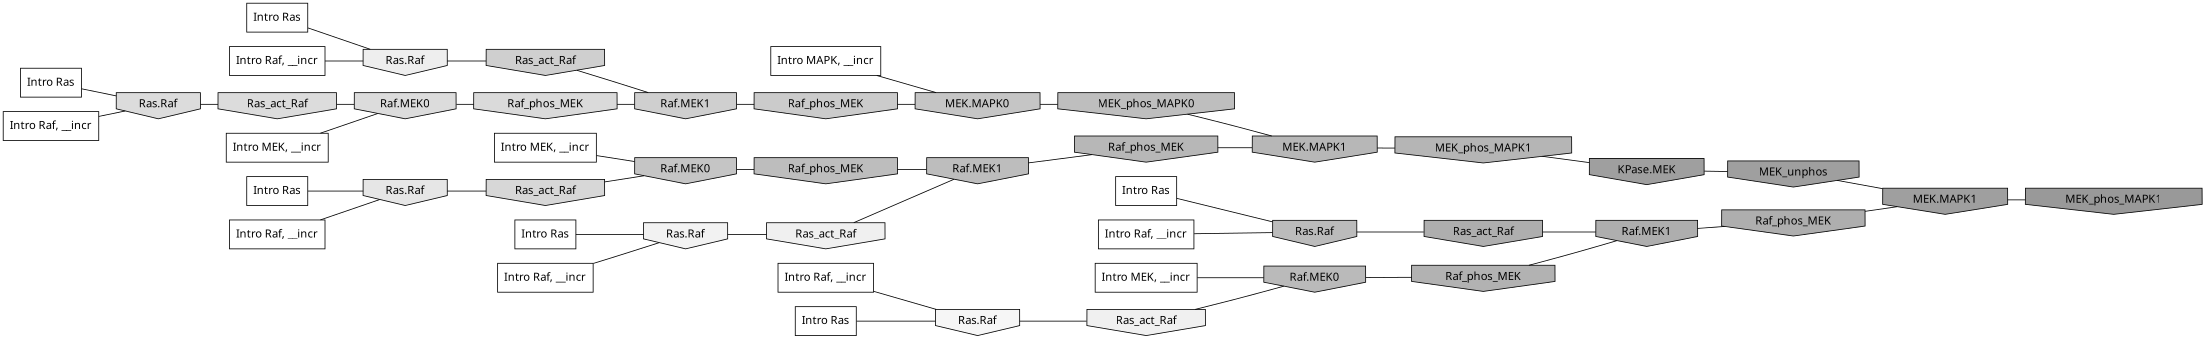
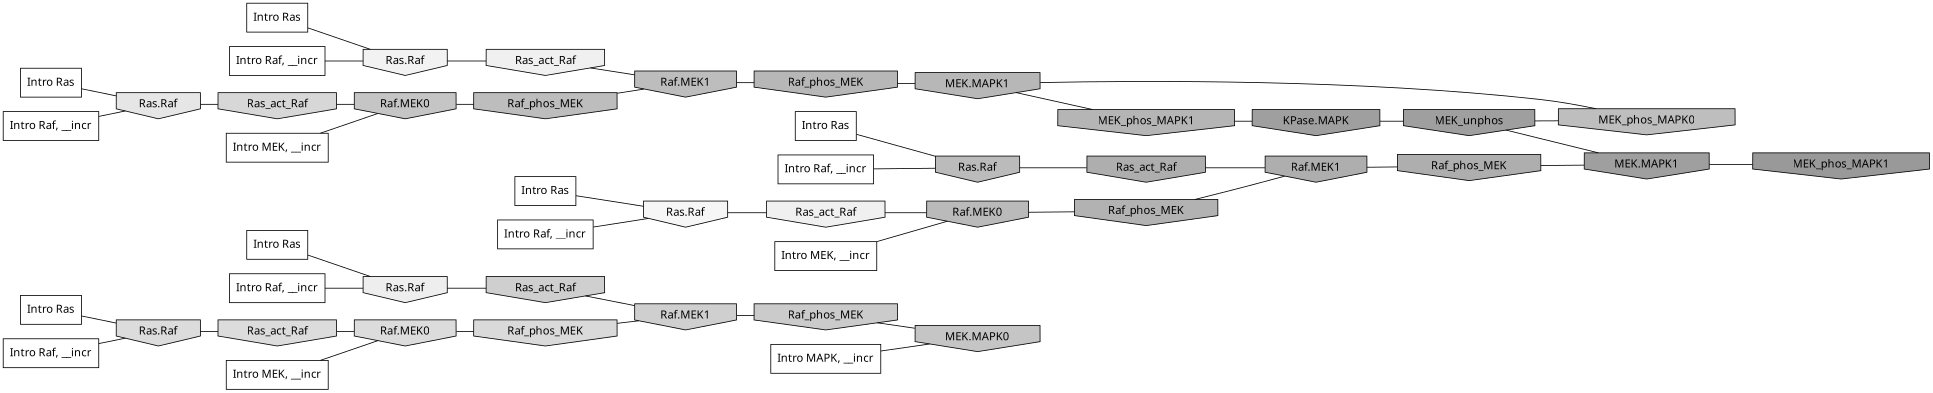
edge "MEK.MAPK0" -- "MEK_phos_MAPK0": now "MEK_unphos" -- "MEK_phos_MAPK0"
node "KPase.MEK": label "KPase.MEK" -> "KPase.MAPK"
